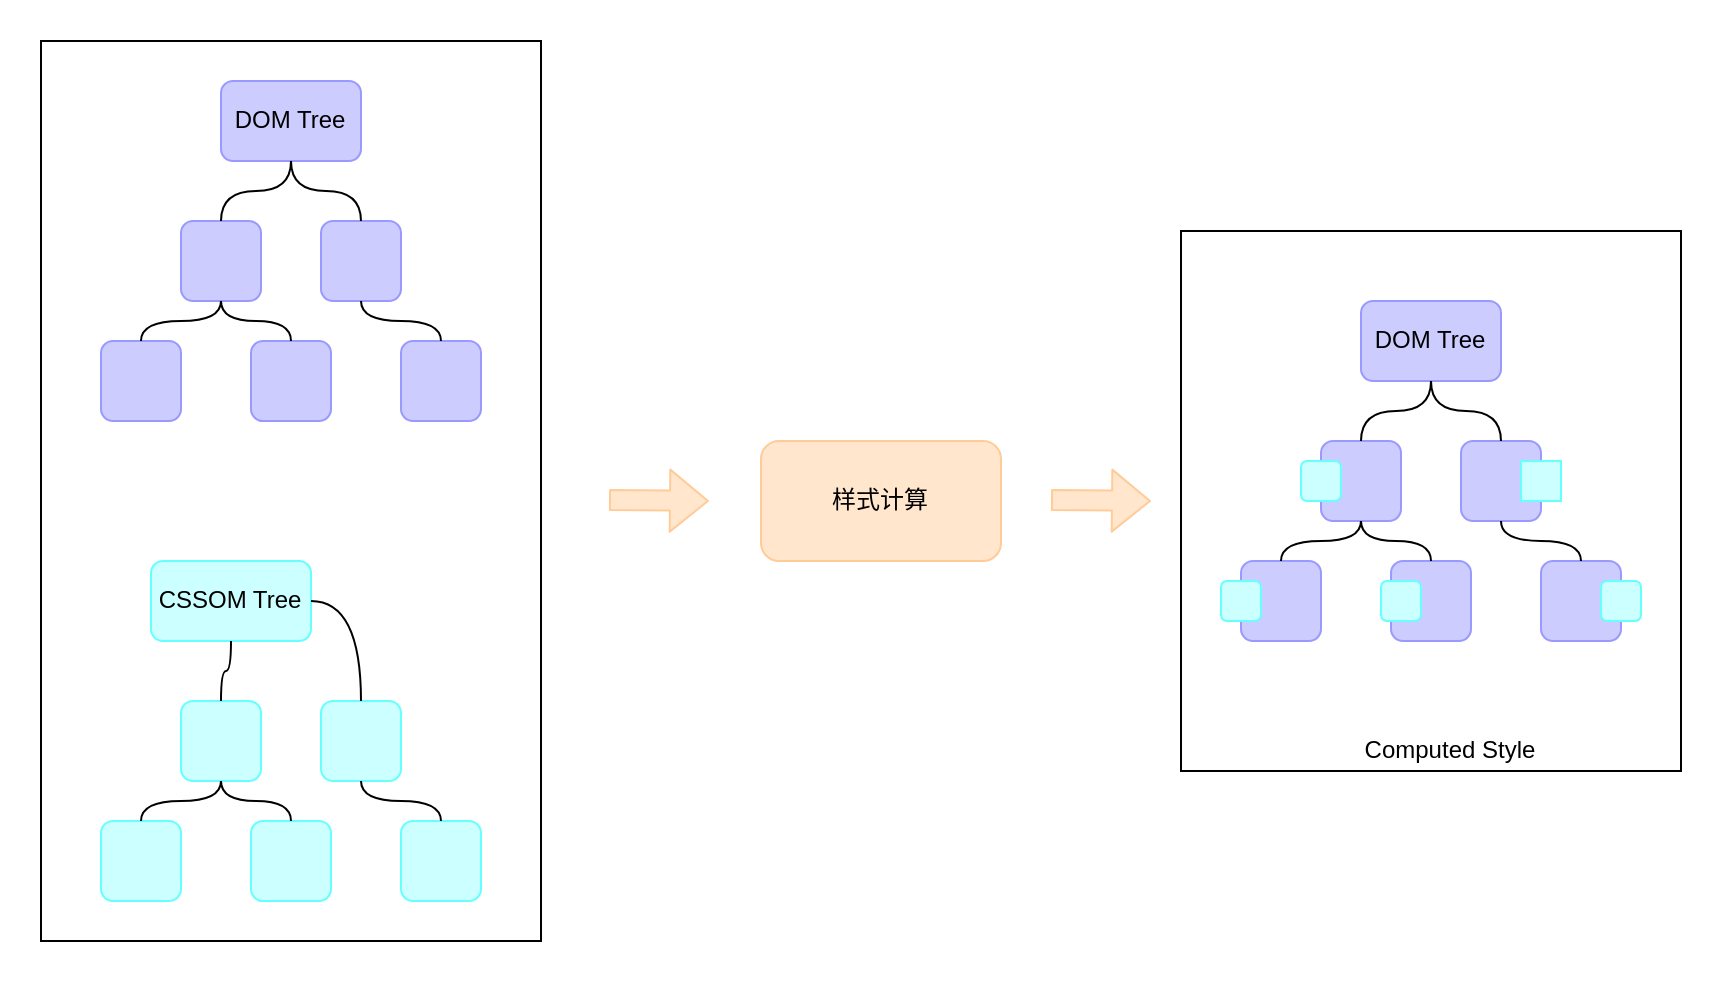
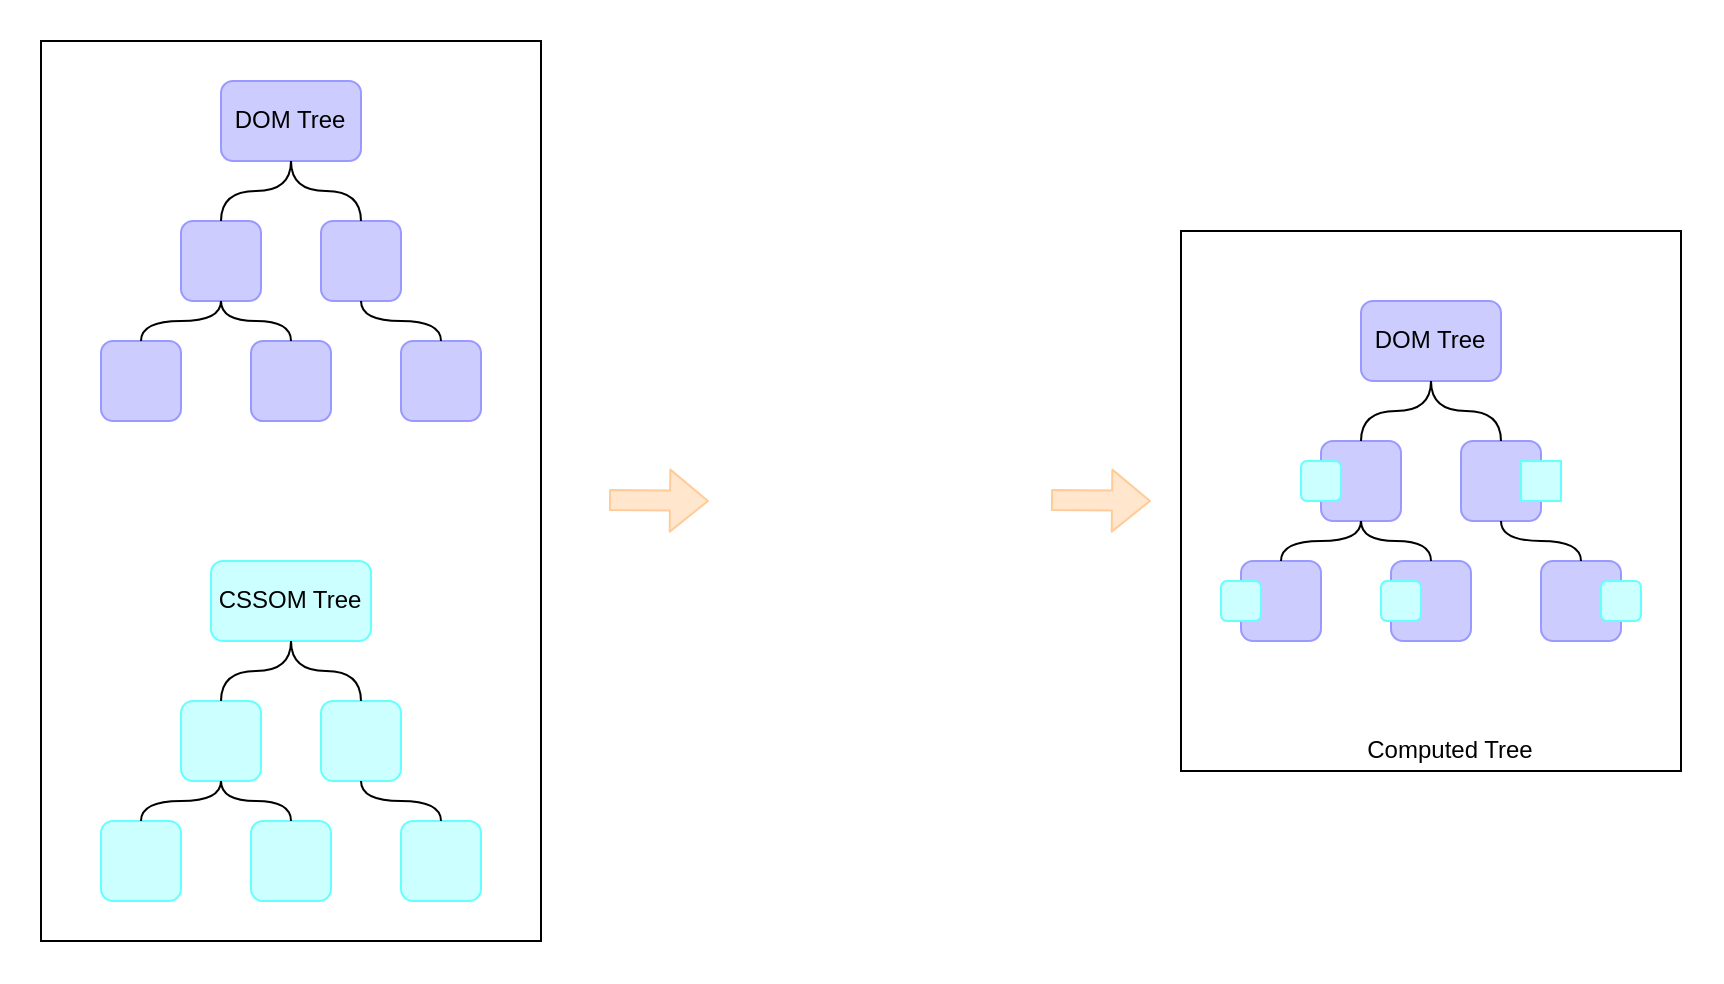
node "样式计算": removed
node "CSSOM Tree": moved (231, 601) -> (291, 601)
node "Computed Style": label "Computed Style" -> "Computed Tree"
